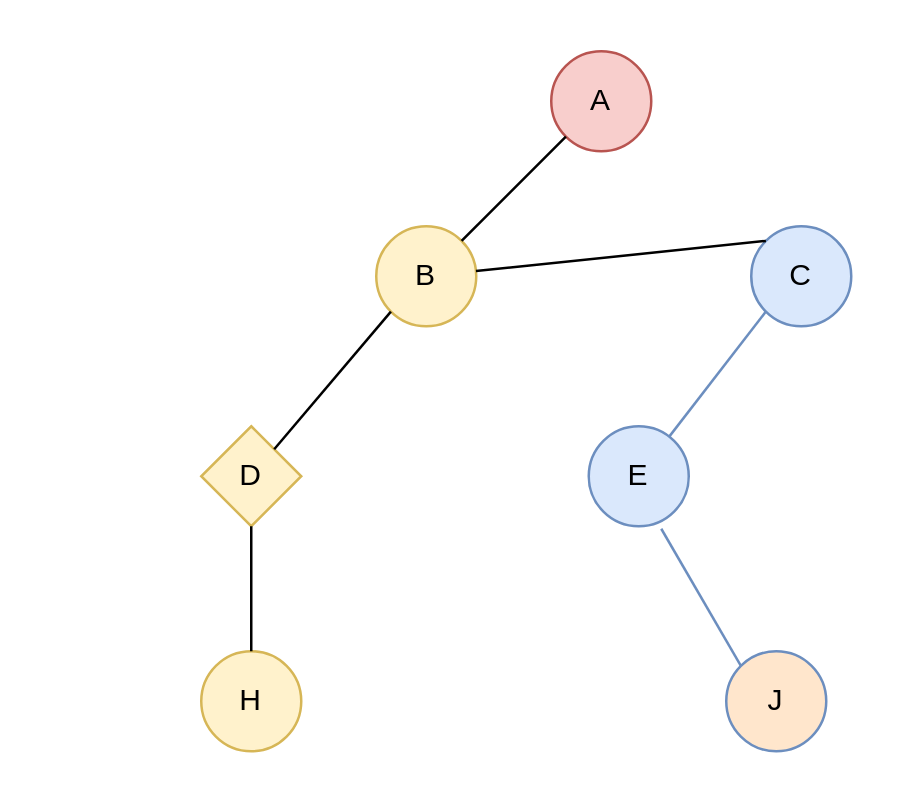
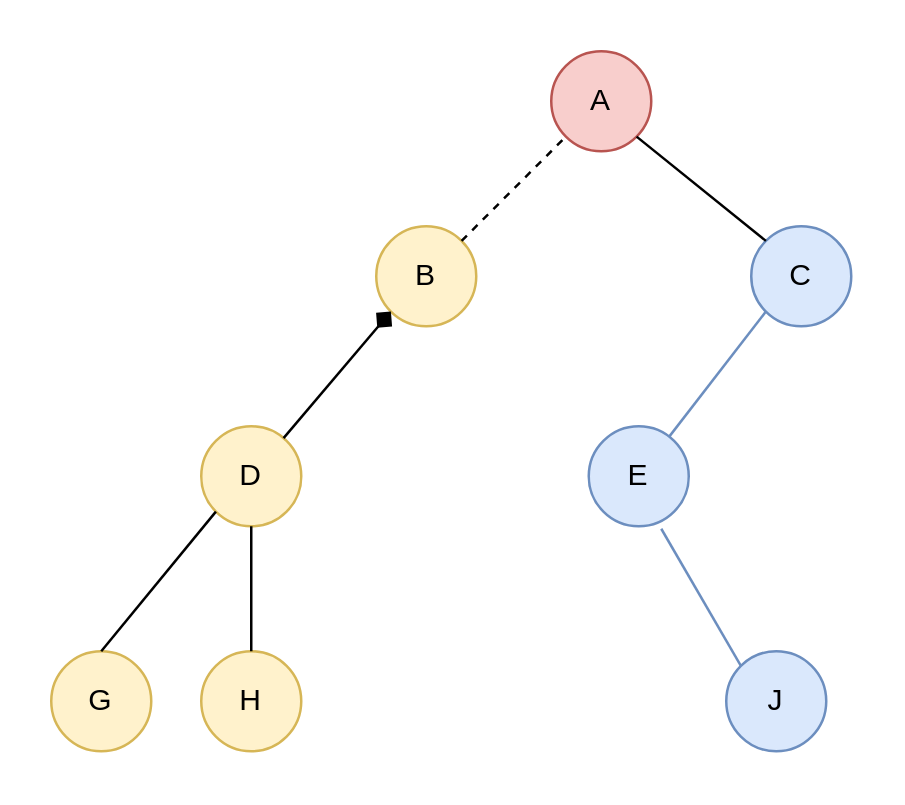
edge "A" -- "B": style solid -> dashed
edge "B" -- "C": now "A" -- "C"
edge "B" -- "D": arrowhead none -> diamond
node "D": shape diamond -> ellipse
edge "D" -- "G": added
node "G": added
node "J": fillcolor #ffe6cc -> #dae8fc
